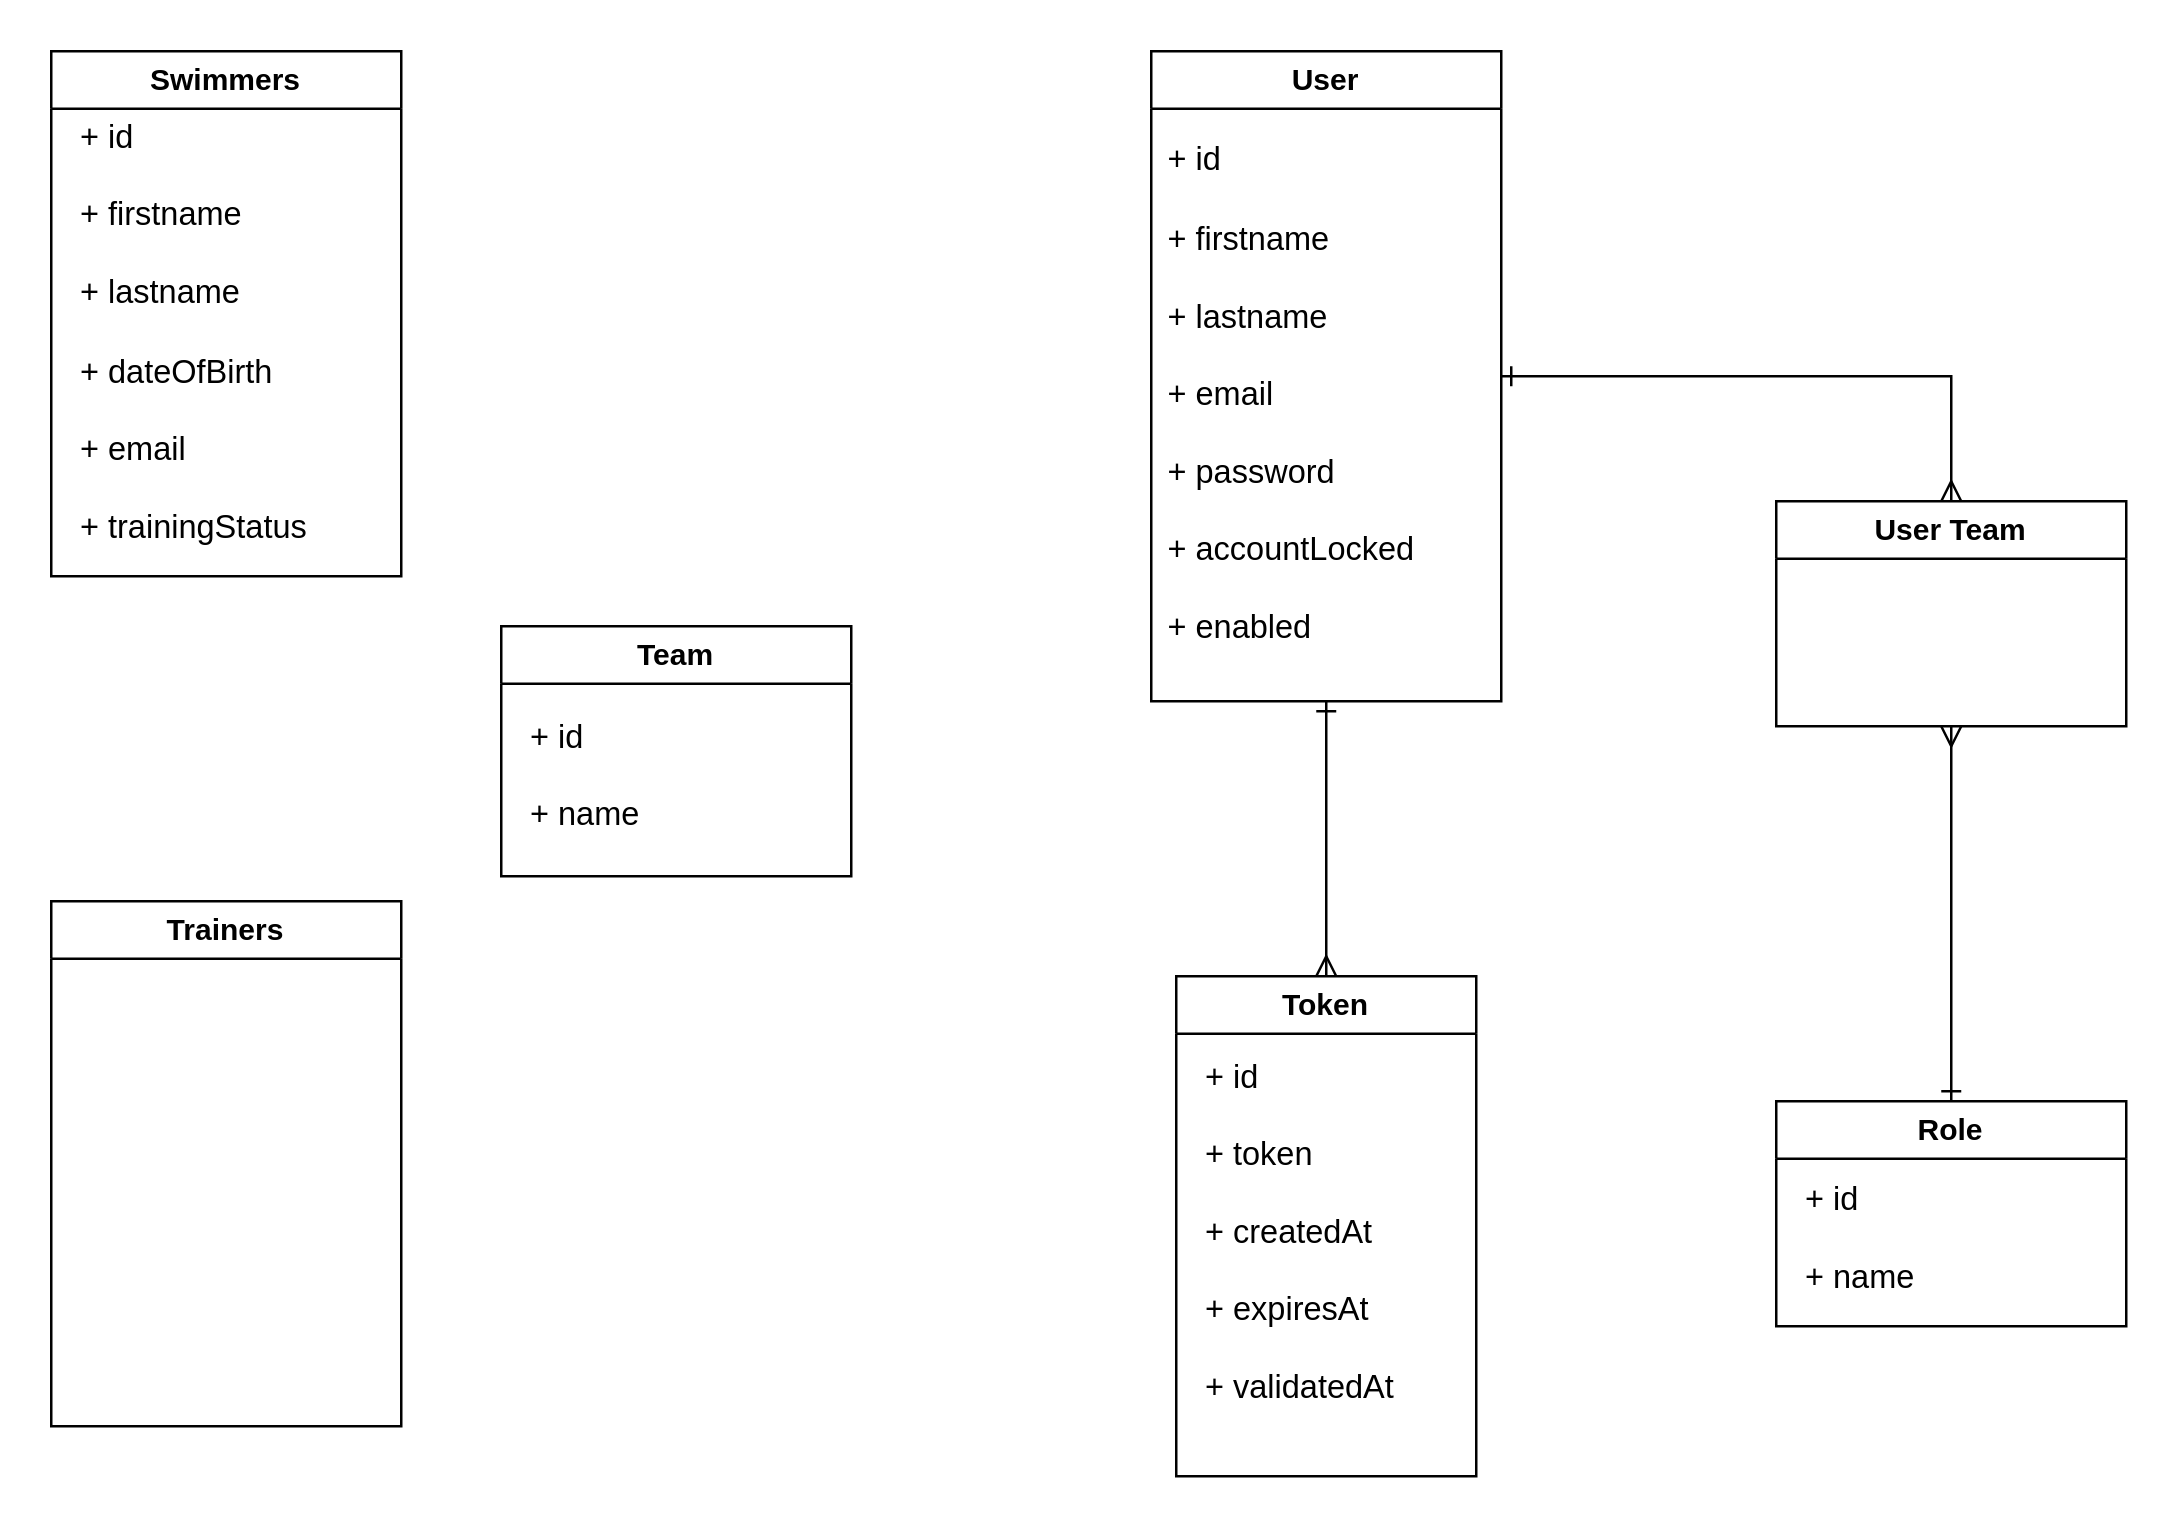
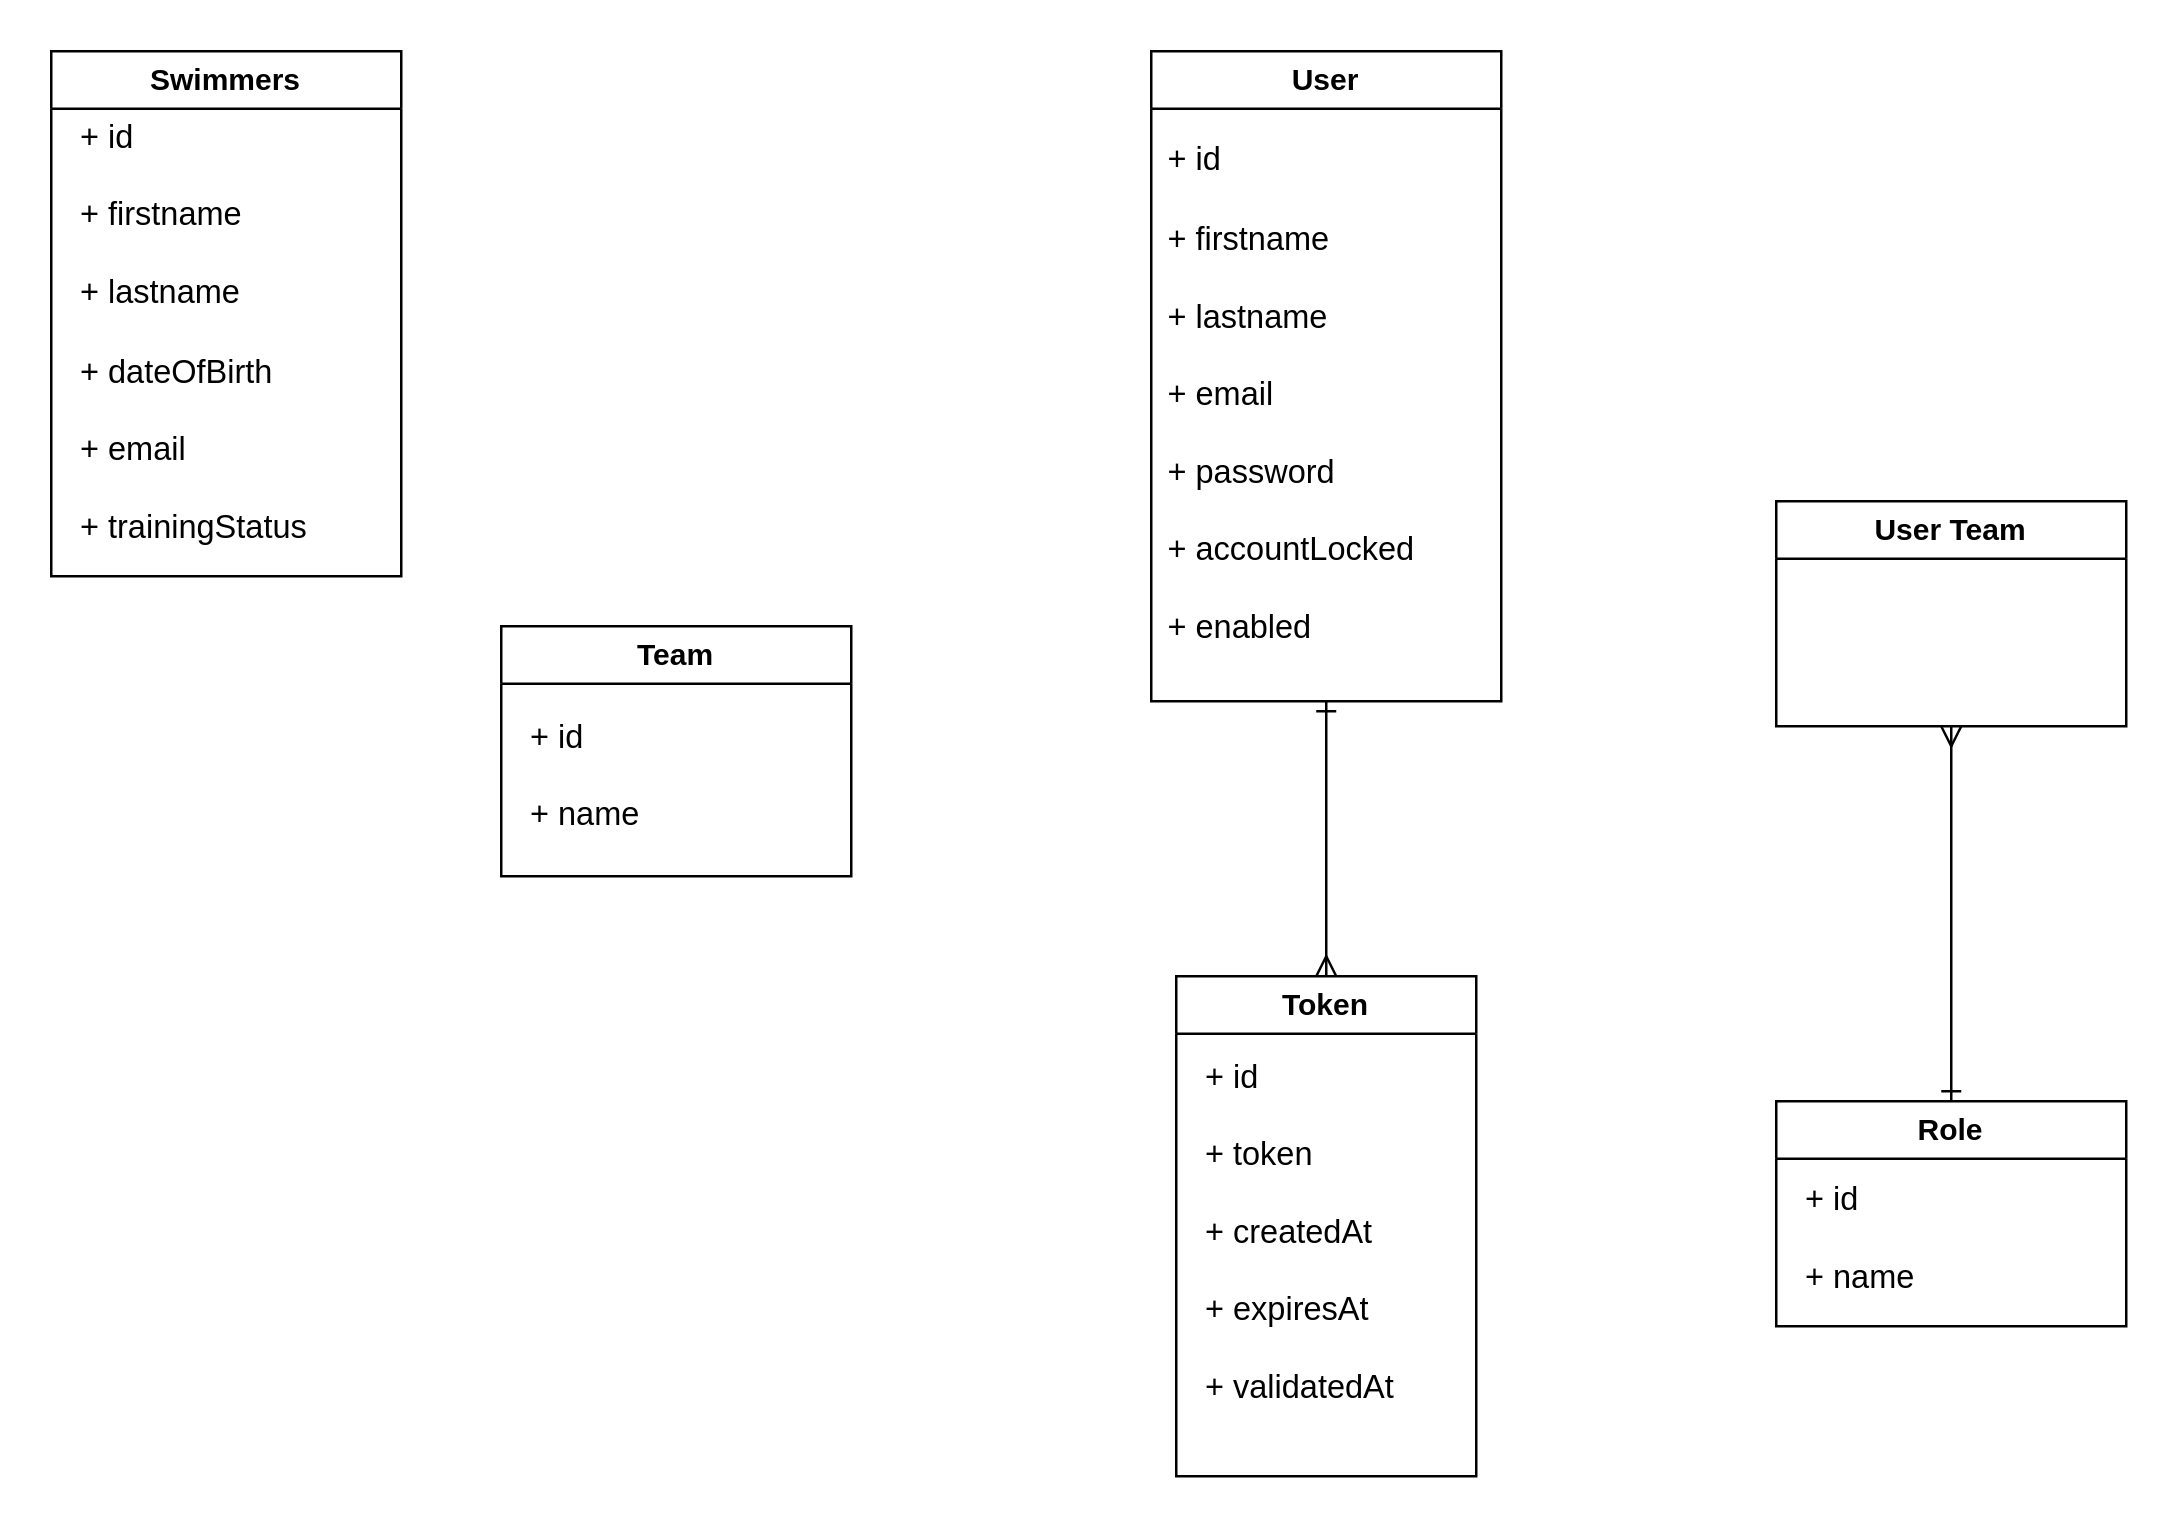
edge "User" -- "User Team": removed
node "Trainers": removed
